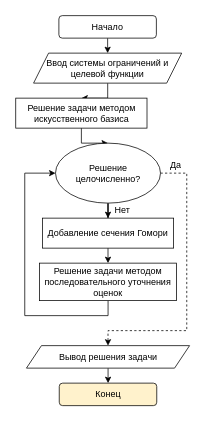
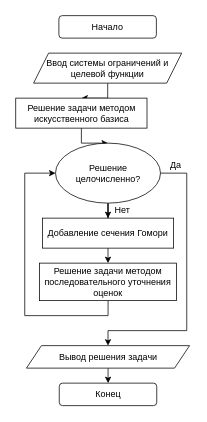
edge "Начало" -> "Ввод системы ограничений и целевой функции": removed
edge "Решение целочисленно?" -> "Вывод решения задачи": style dashed -> solid
node "Конец": fillcolor #fff2cc -> #ffffff
